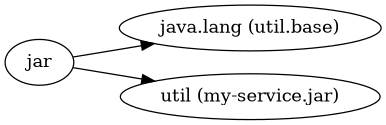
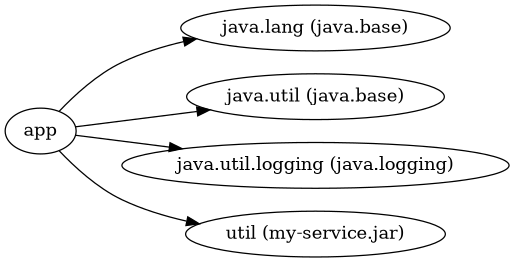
node "java.lang (util.base)": label "java.lang (util.base)" -> "java.lang (java.base)"
node "jar": label "jar" -> "app"
node "java.util (java.base)": added
node "java.util.logging (java.logging)": added
